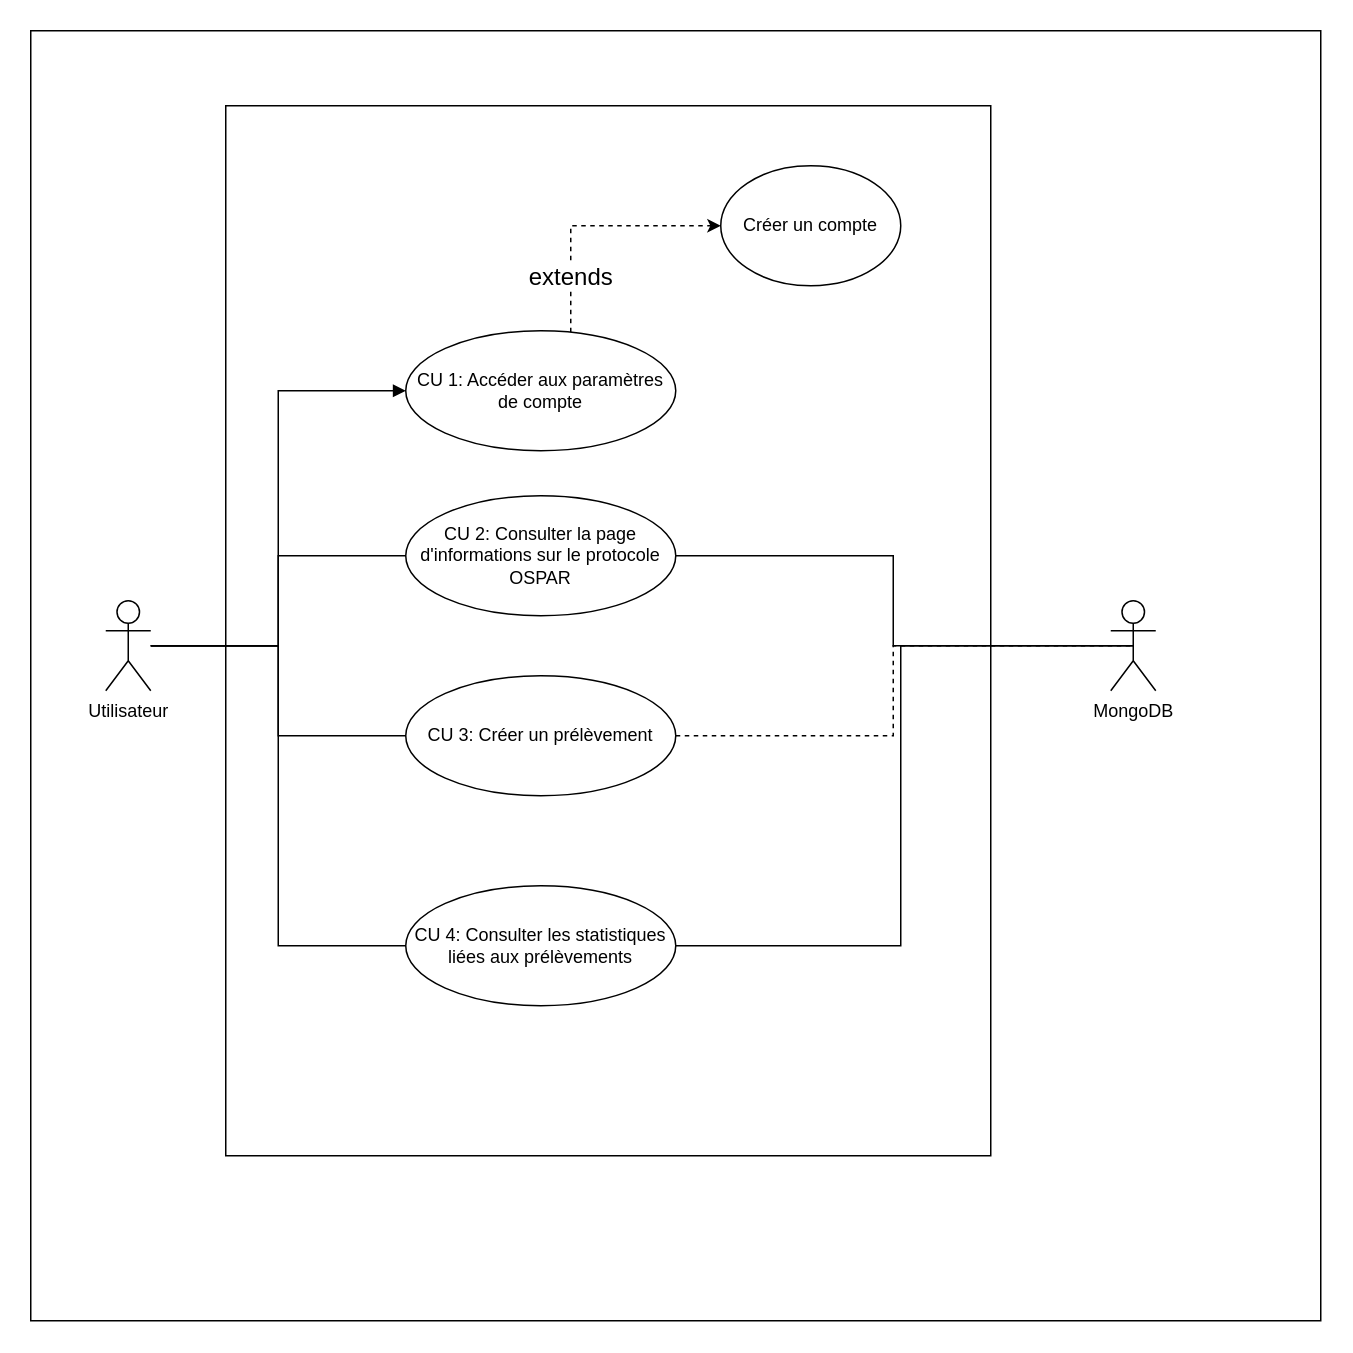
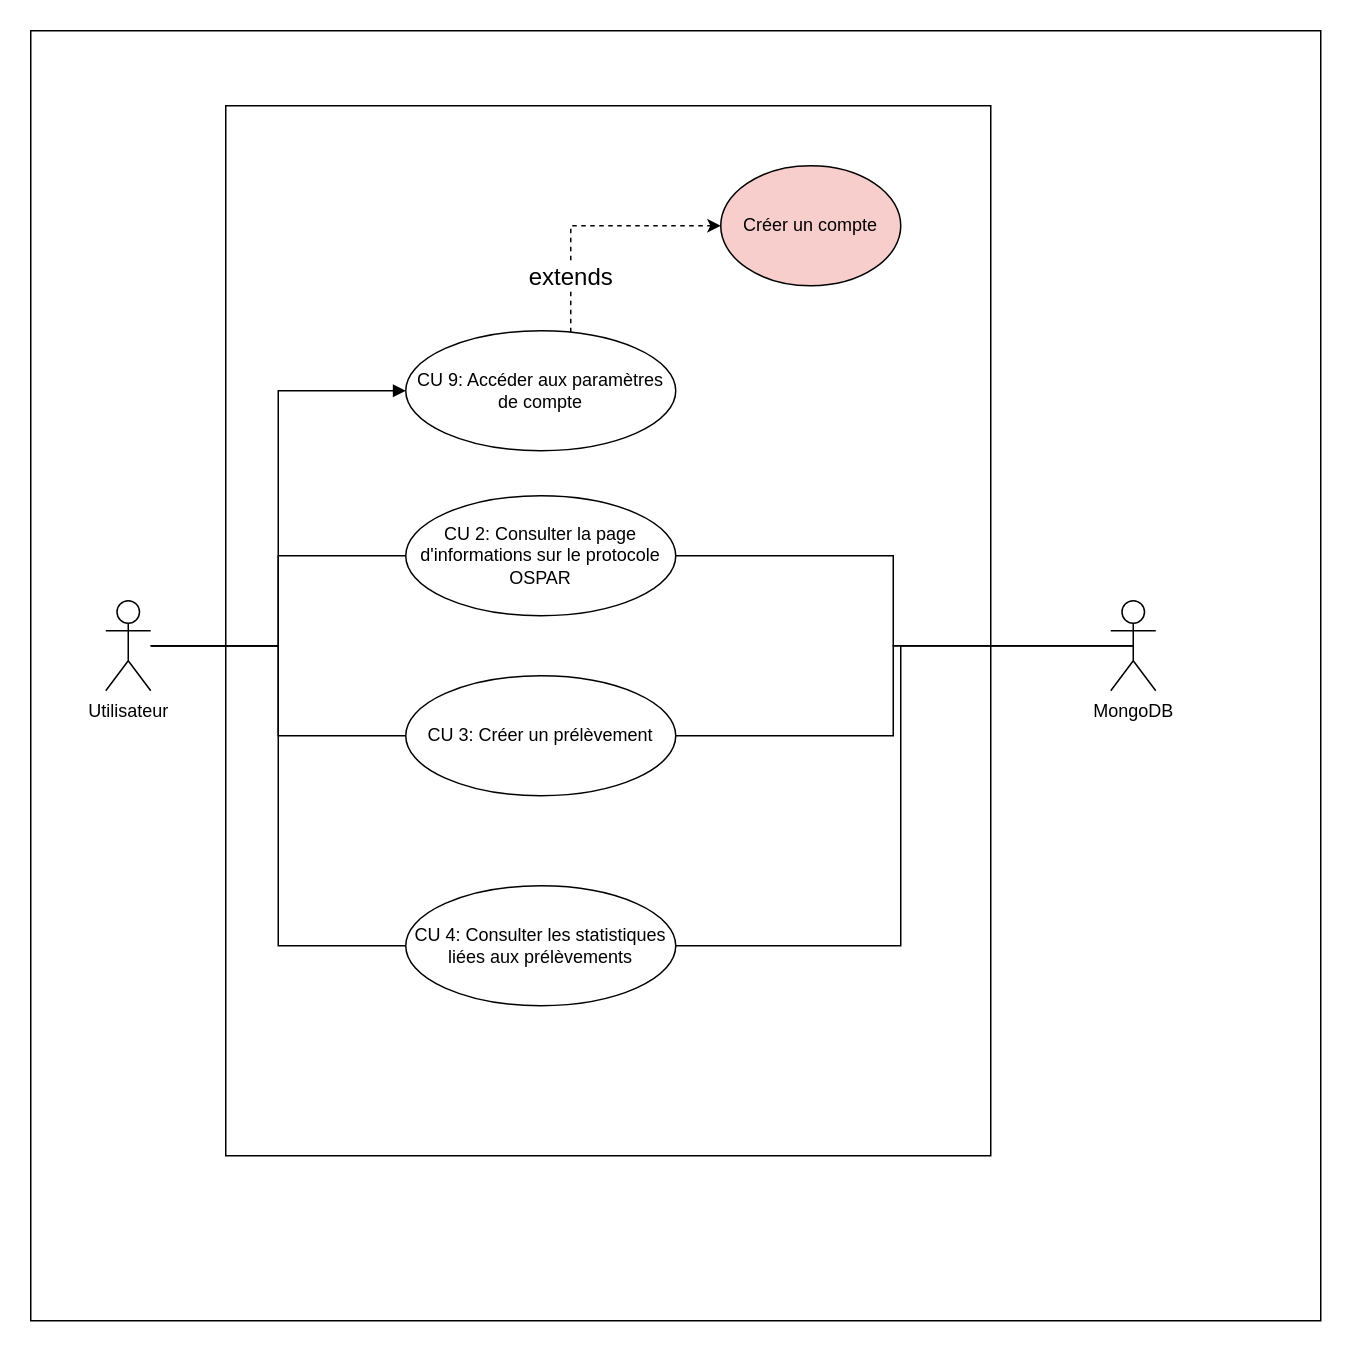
node "Créer un compte": fillcolor #ffffff -> #f8cecc
node "CU 1: Accéder aux paramètres de compte": label "CU 1: Accéder aux paramètres de compte" -> "CU 9: Accéder aux paramètres de compte"
edge "MongoDB" -- "CU 3: Créer un prélèvement": style dashed -> solid
